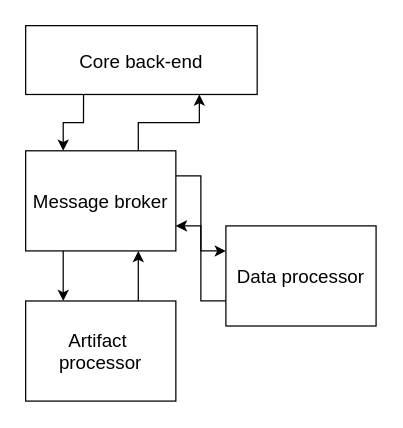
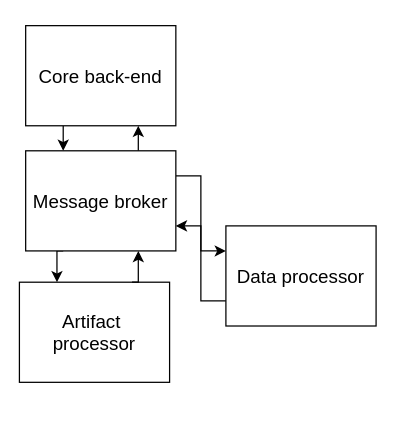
node "Core back-end": size 231x69 -> 150x100
node "Artifact processor": moved (101, 351) -> (94, 332)
